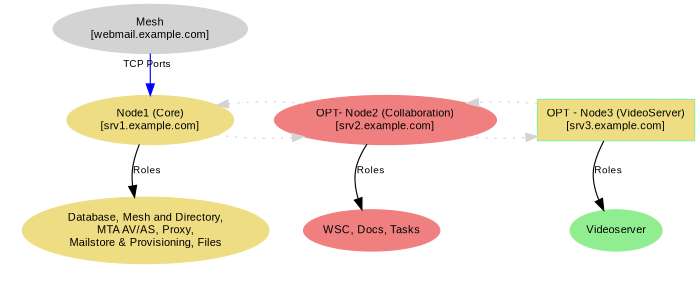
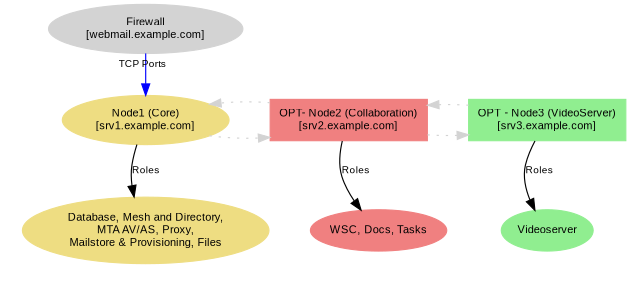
node "Mesh [webmail.example.com]": label "Mesh [webmail.example.com]" -> "Firewall [webmail.example.com]"
node "OPT- Node2 (Collaboration) [srv2.example.com]": shape ellipse -> box
node "OPT - Node3 (VideoServer) [srv3.example.com]": fillcolor lightgoldenrod -> lightgreen
